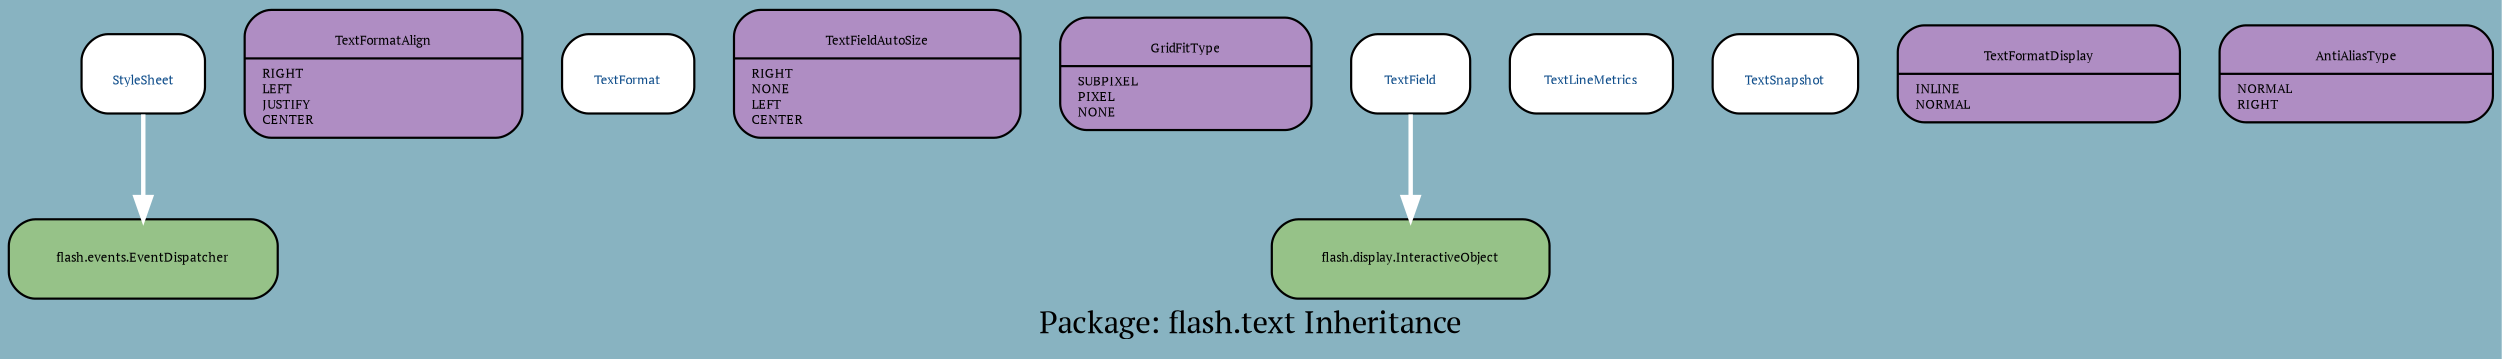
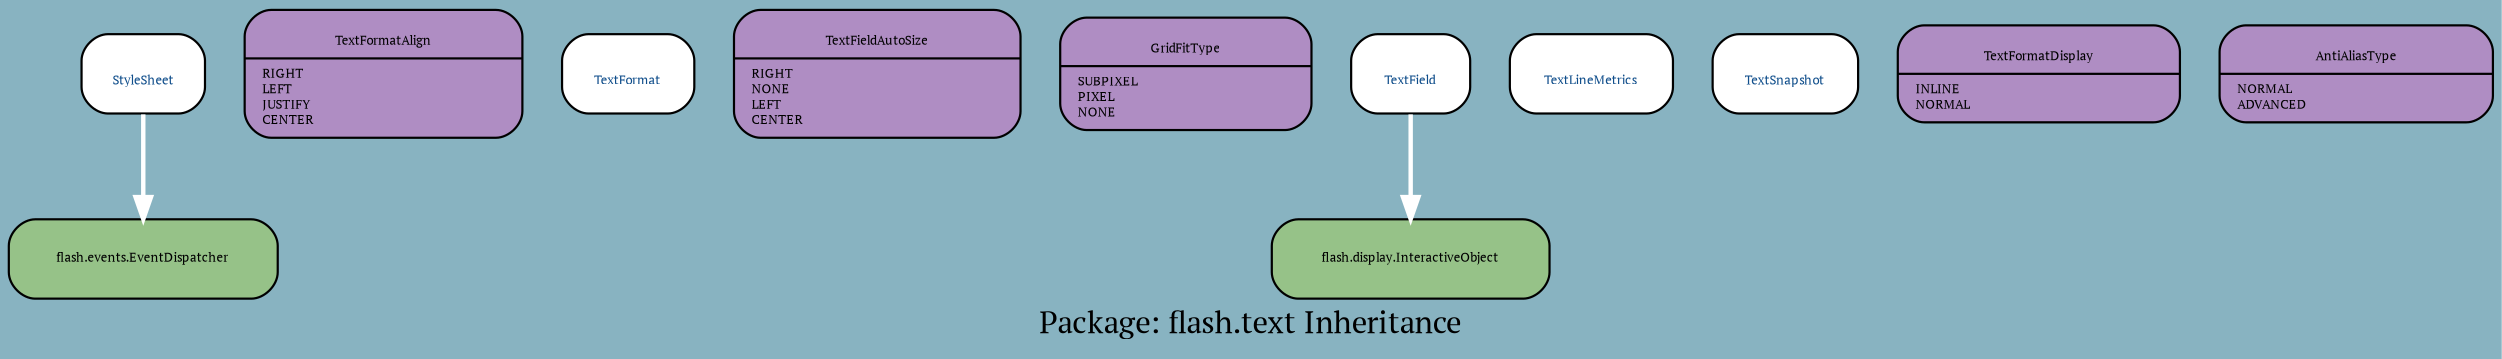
node "AntiAliasType": text "RIGHT" -> "ADVANCED"
